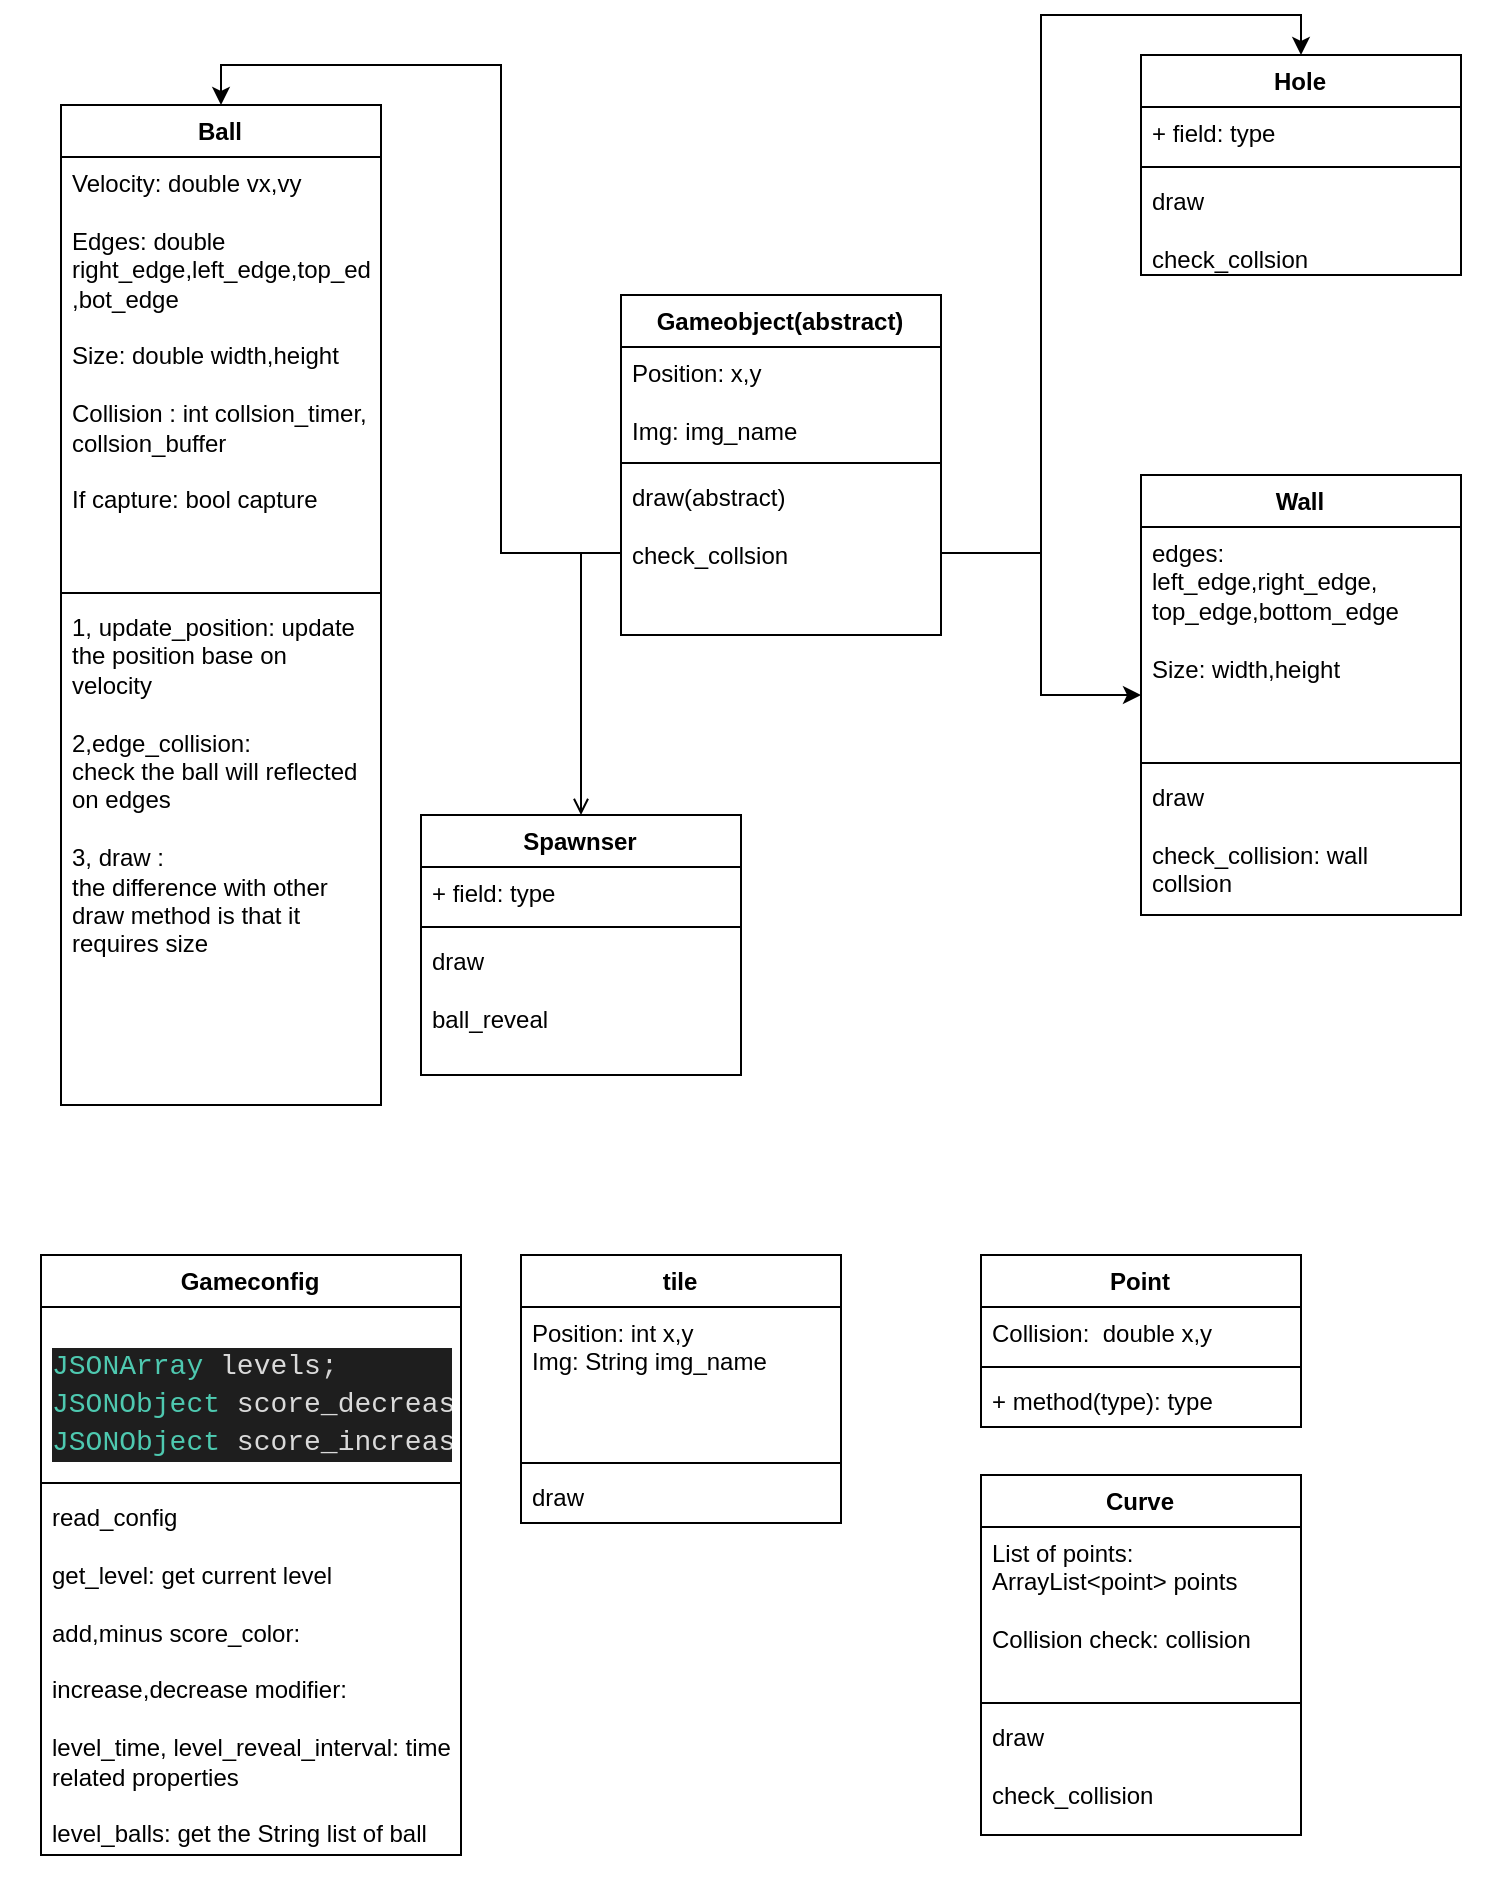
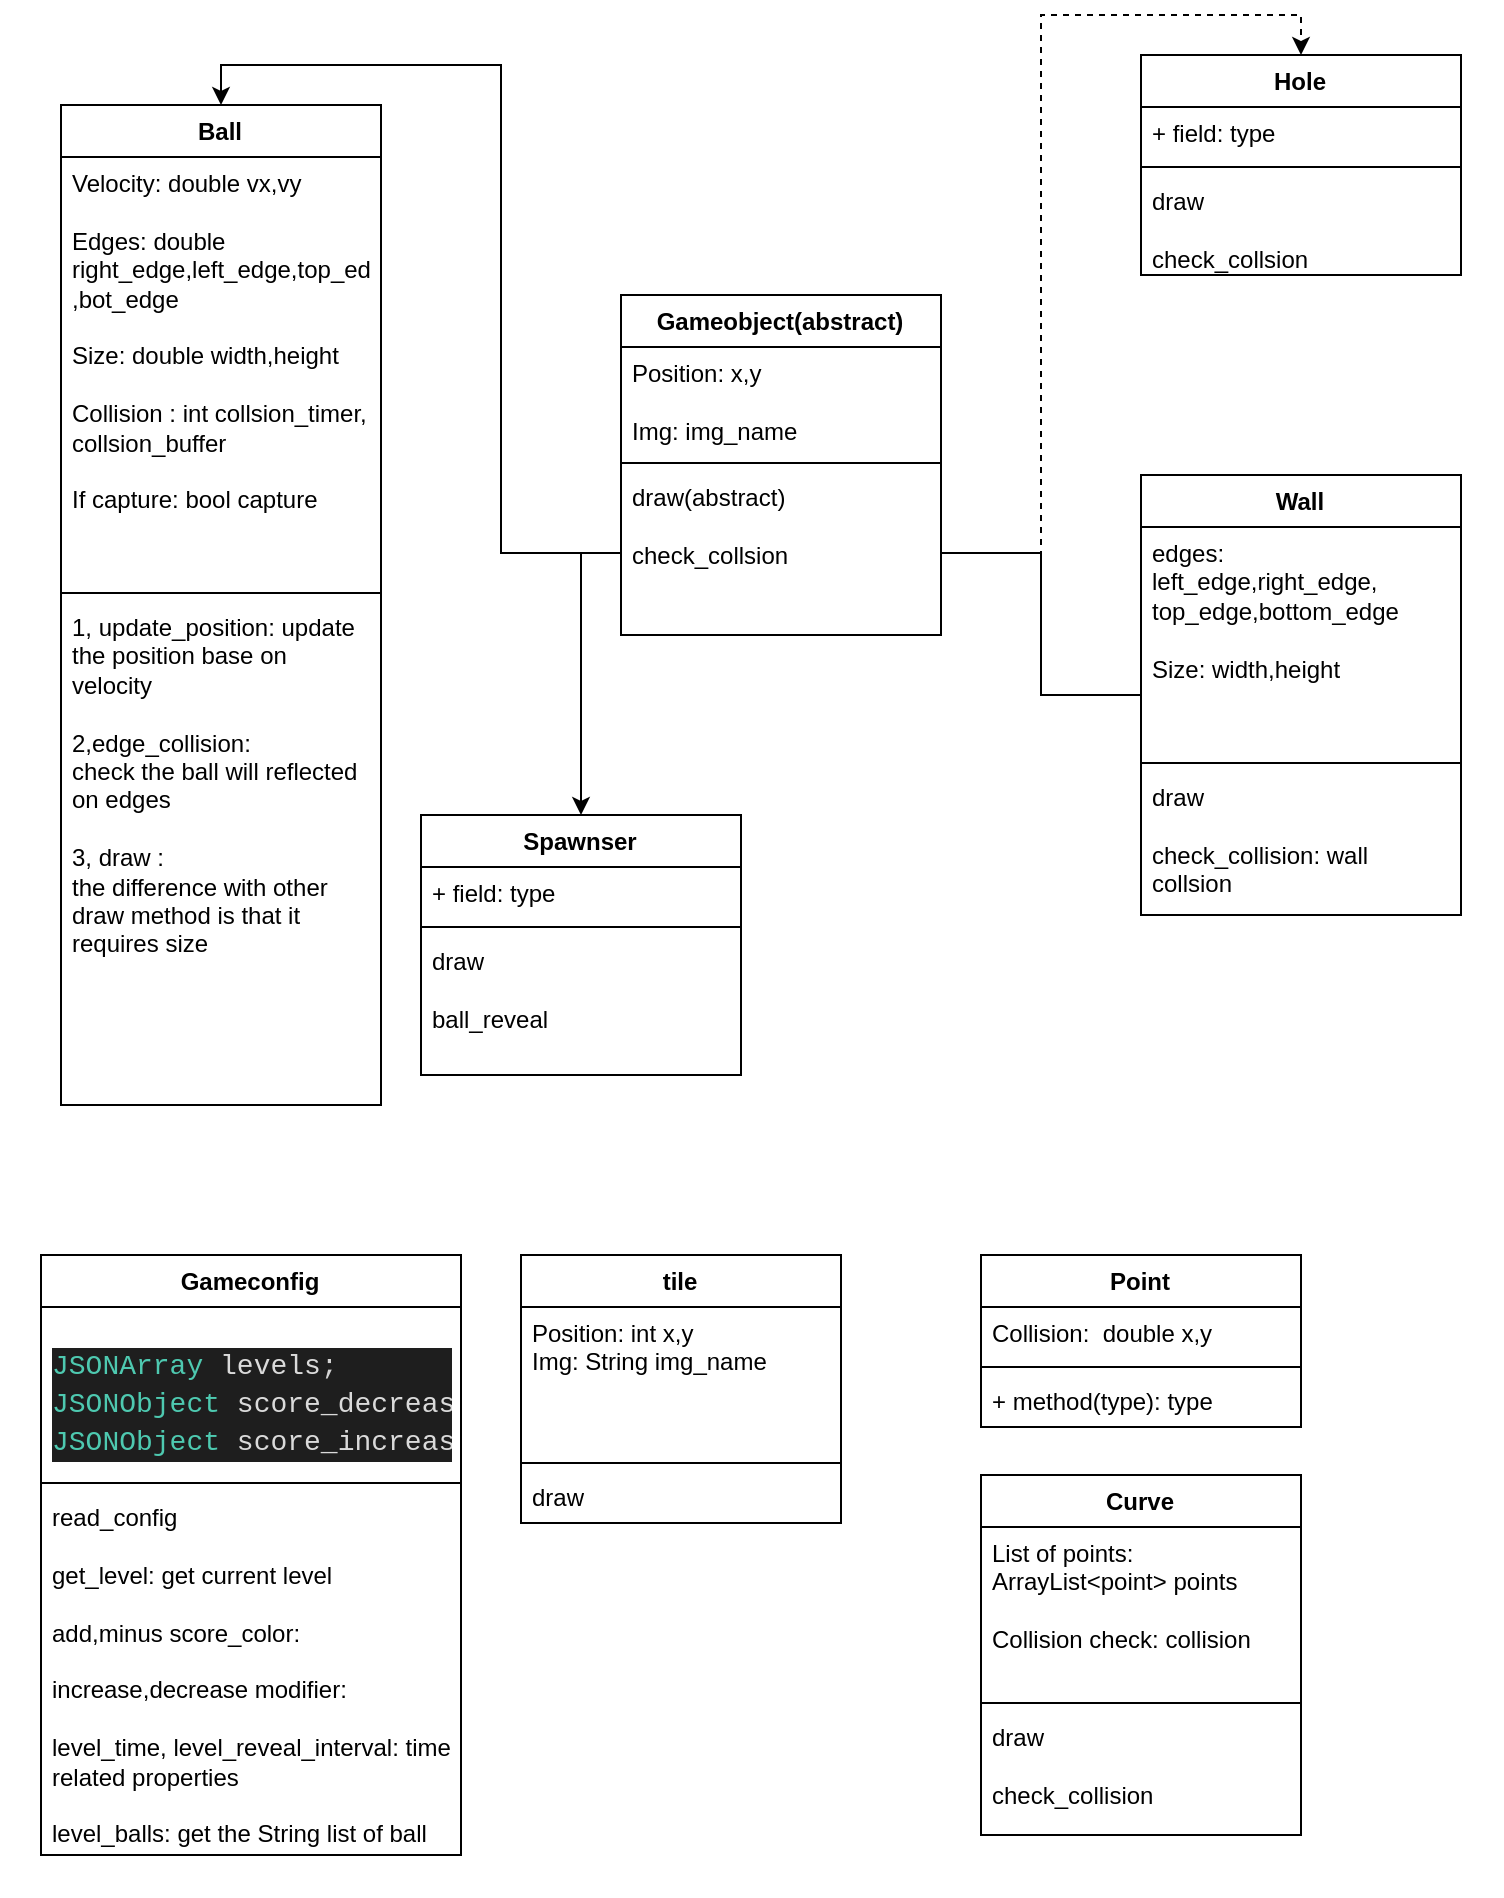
edge "draw(abstract) check_collsion" -> "Hole": style solid -> dashed
edge "draw(abstract) check_collsion" -> "Wall": arrowhead classic -> none
edge "draw(abstract) check_collsion" -> "Spawnser": arrowhead open -> classic
